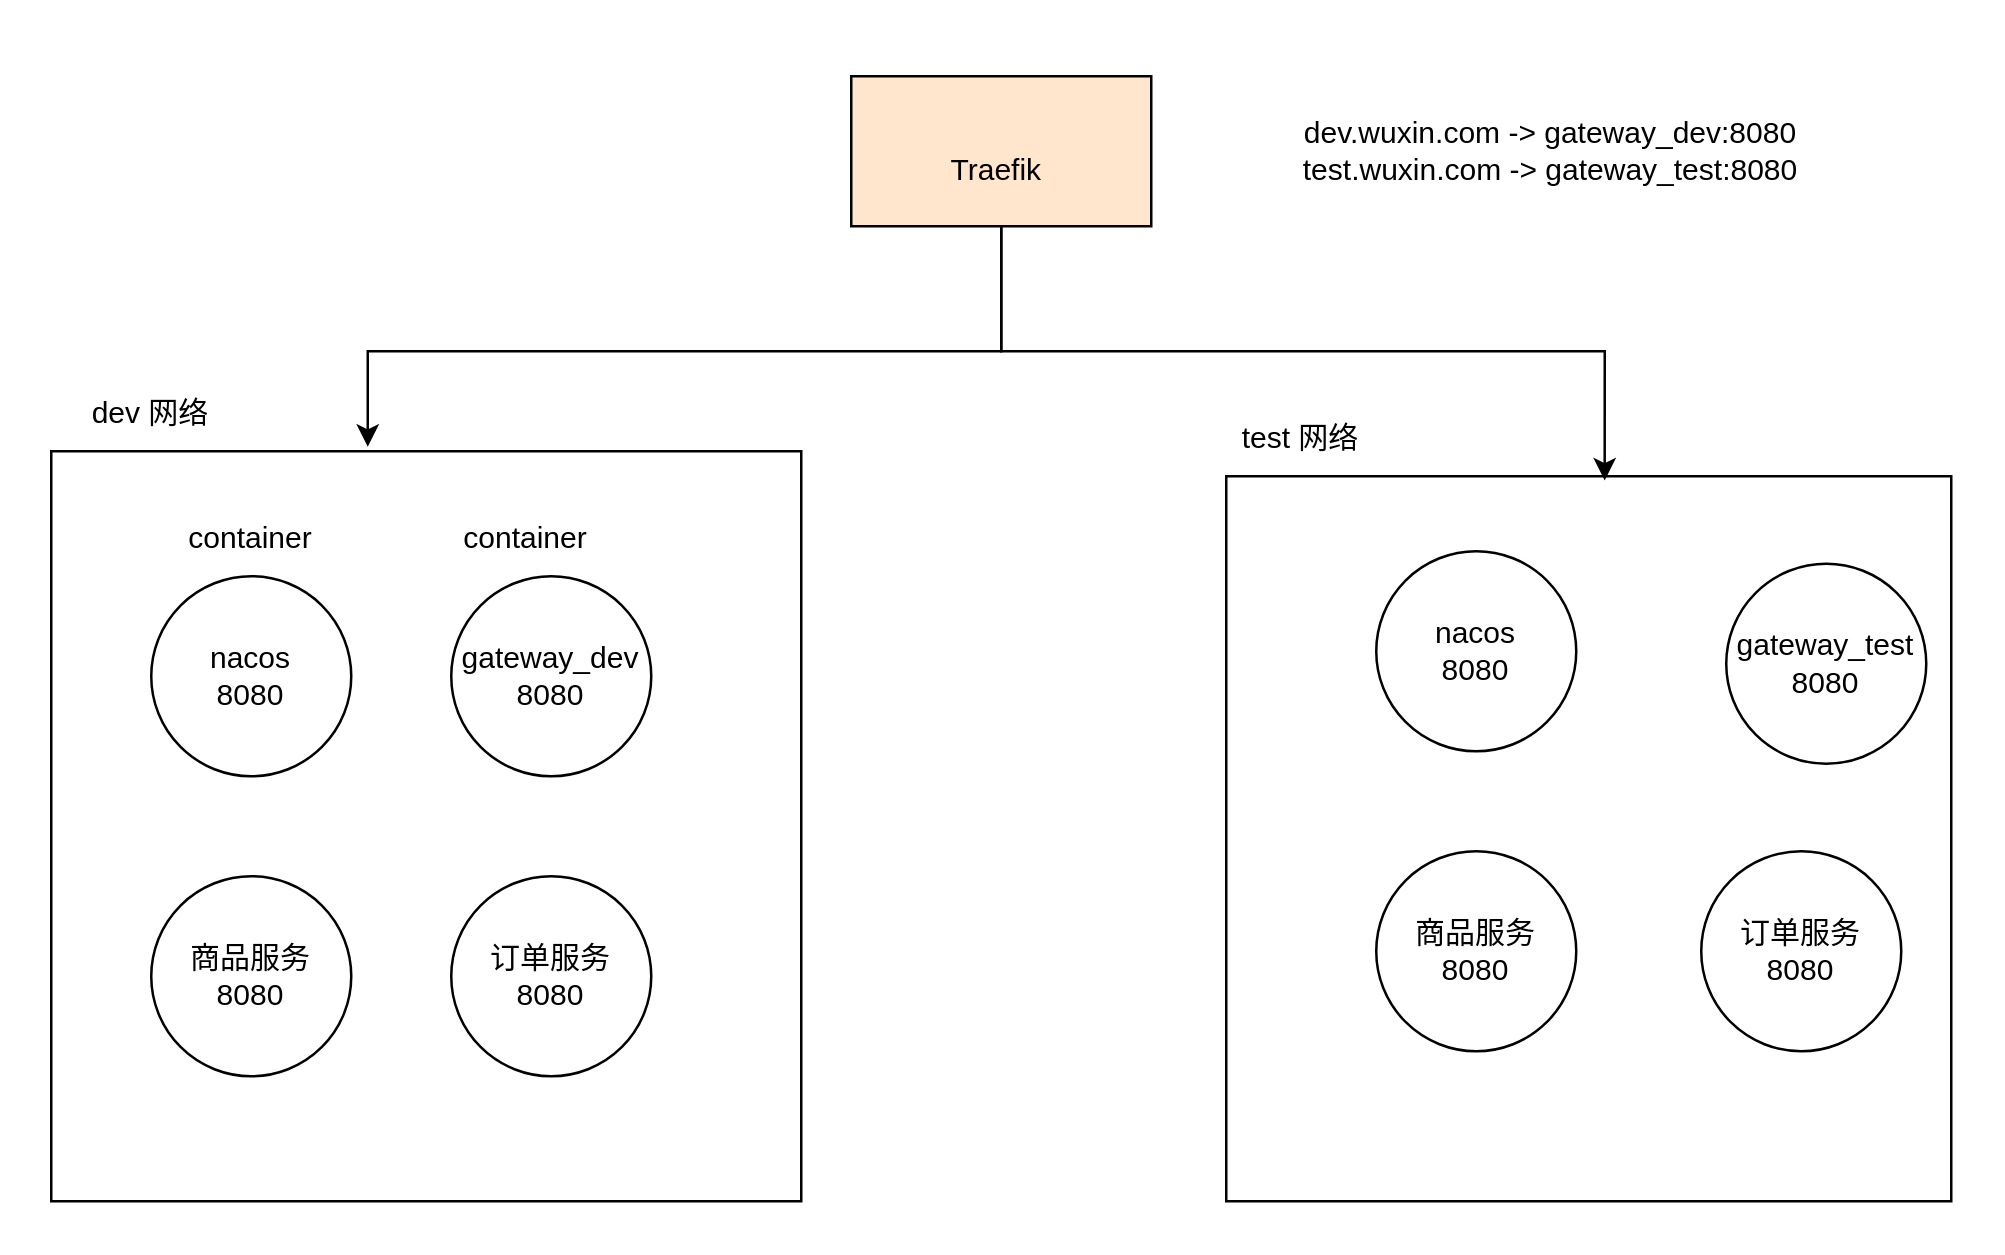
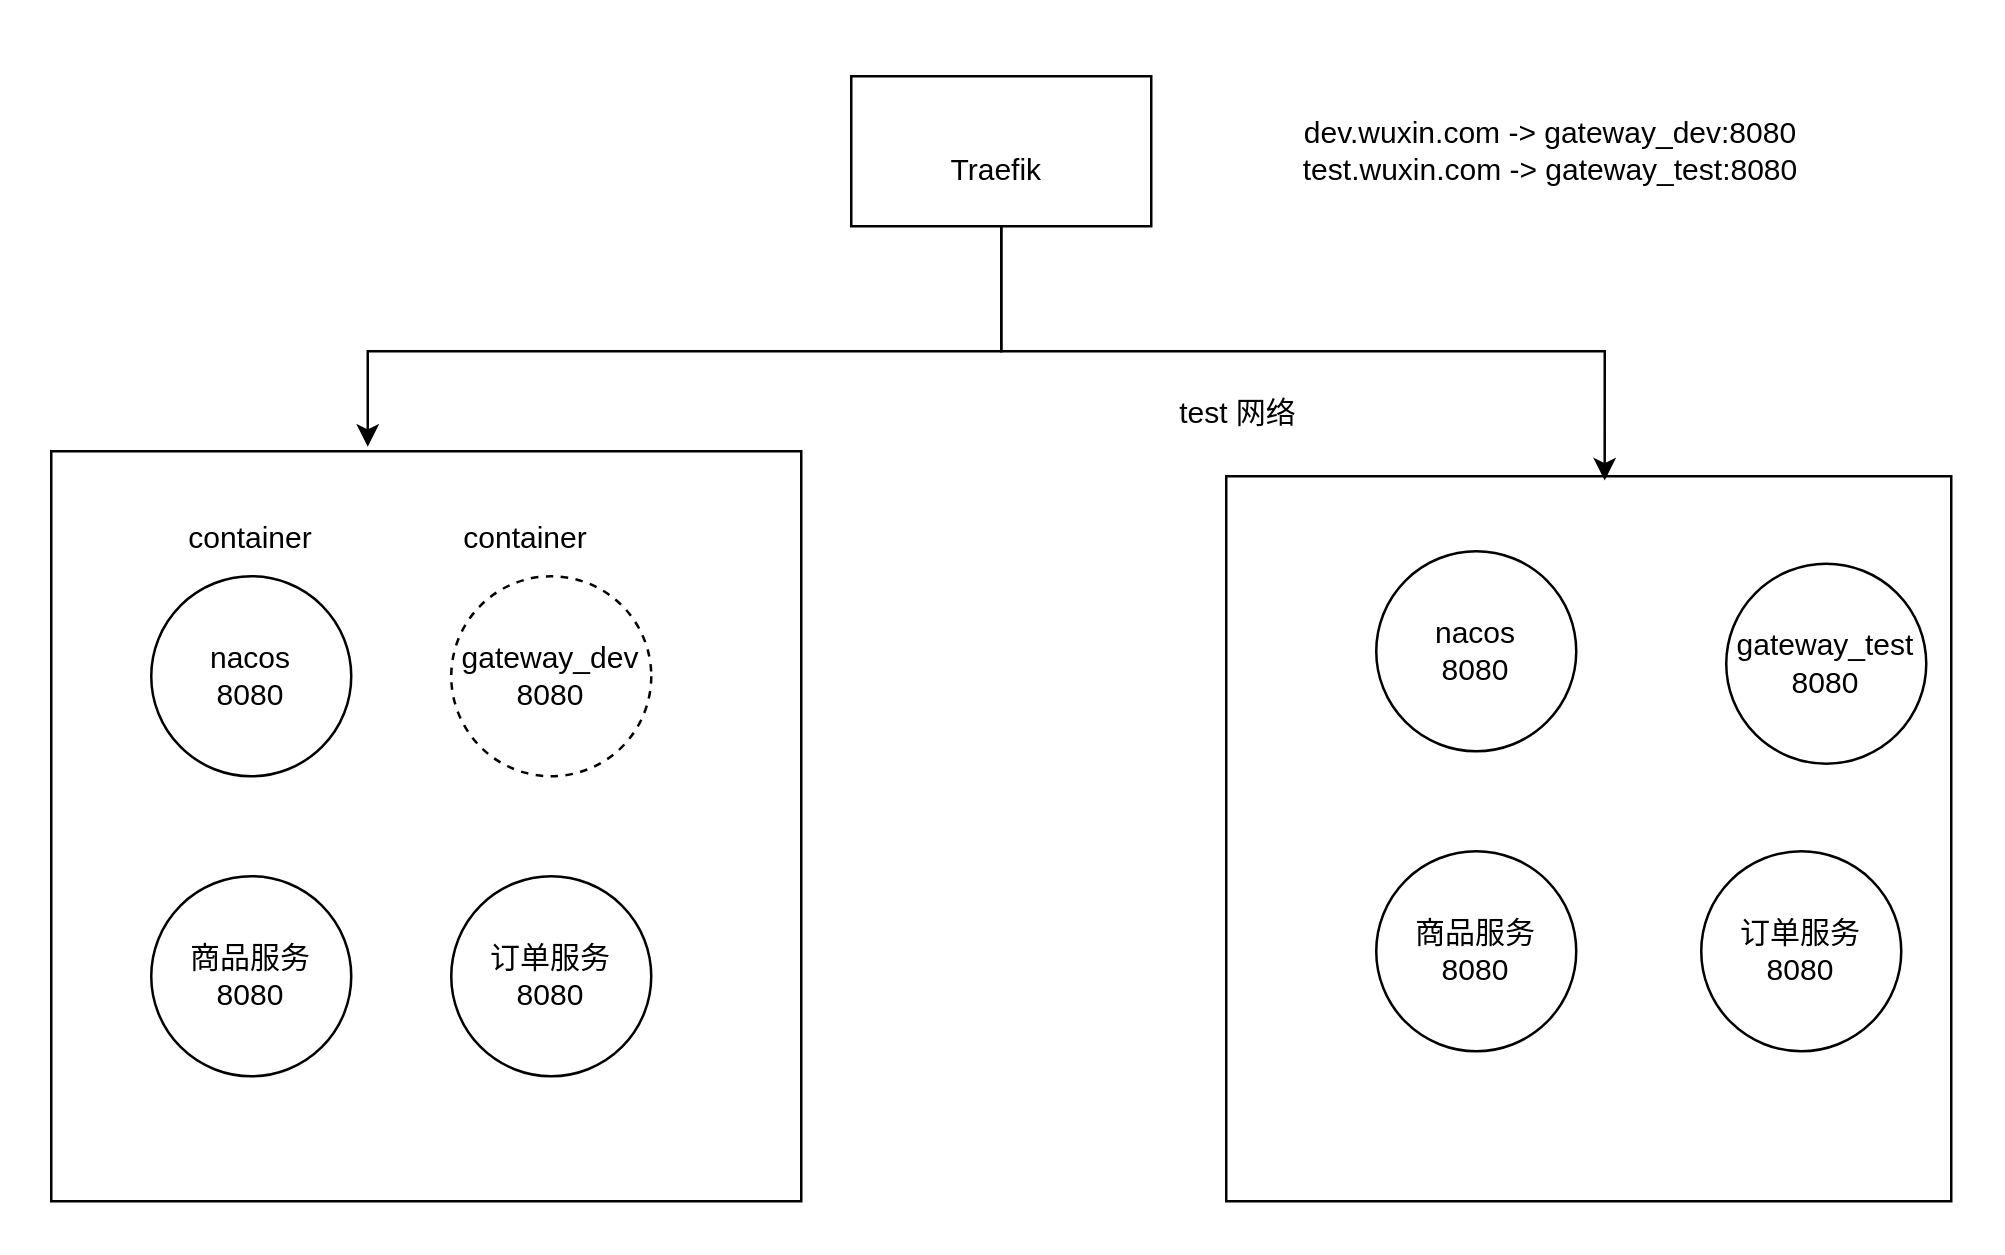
node "Traefik": fillcolor #ffe6cc -> #ffffff
node "dev 网络": removed
node "test 网络": moved (1301, 439) -> (1239, 414)
node "gateway_dev 8080": style solid -> dashed
